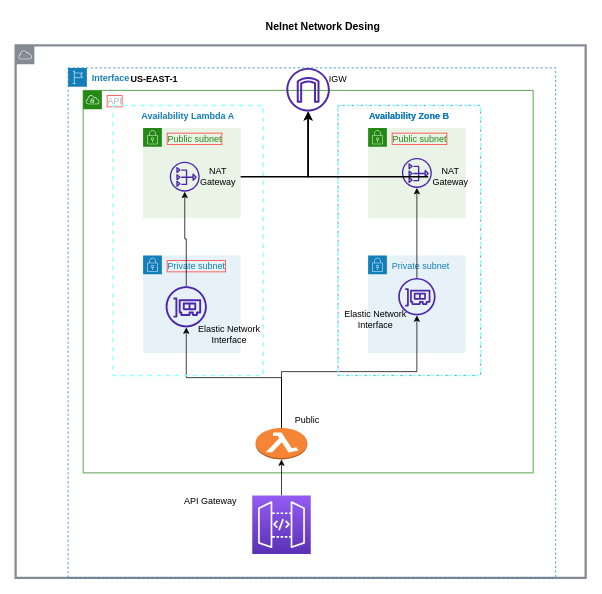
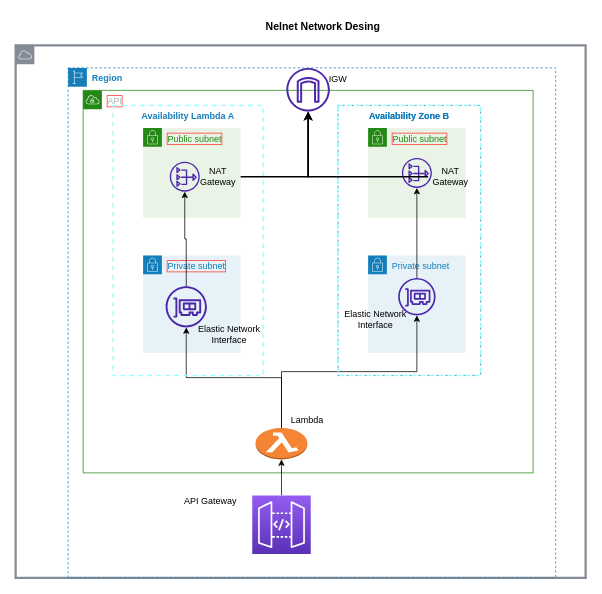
node "Interface": label "Interface" -> "Region"
node "US-EAST-1": removed
node "Public": label "Public" -> "Lambda"
